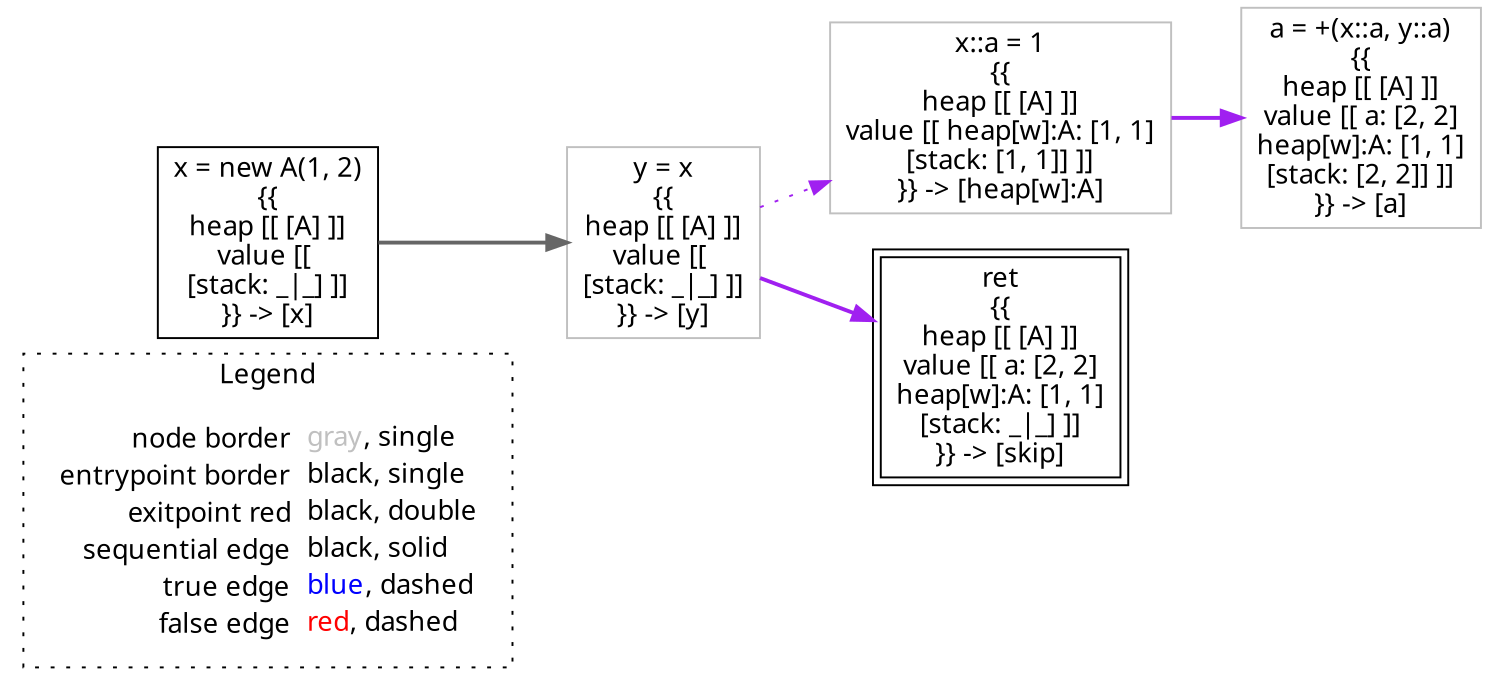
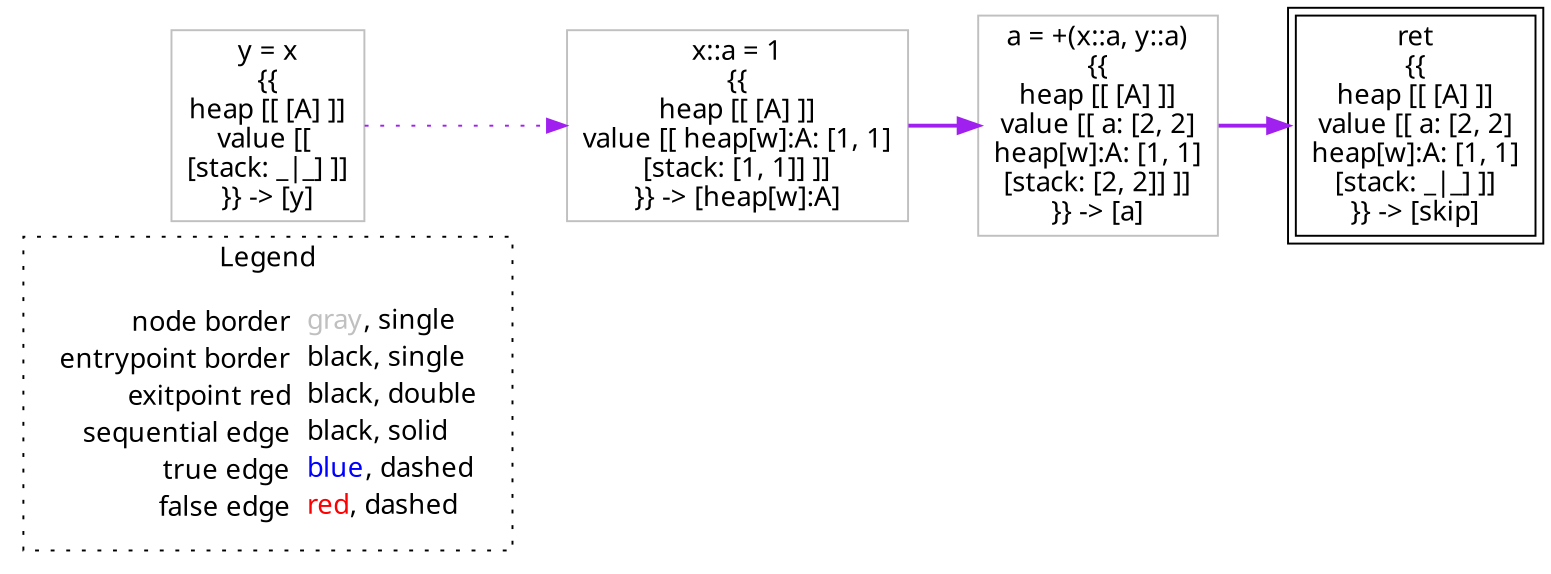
node "x = new A(1, 2)": removed
edge "y = x" -> "ret": now "a = +(x::a, y::a)" -> "ret"
